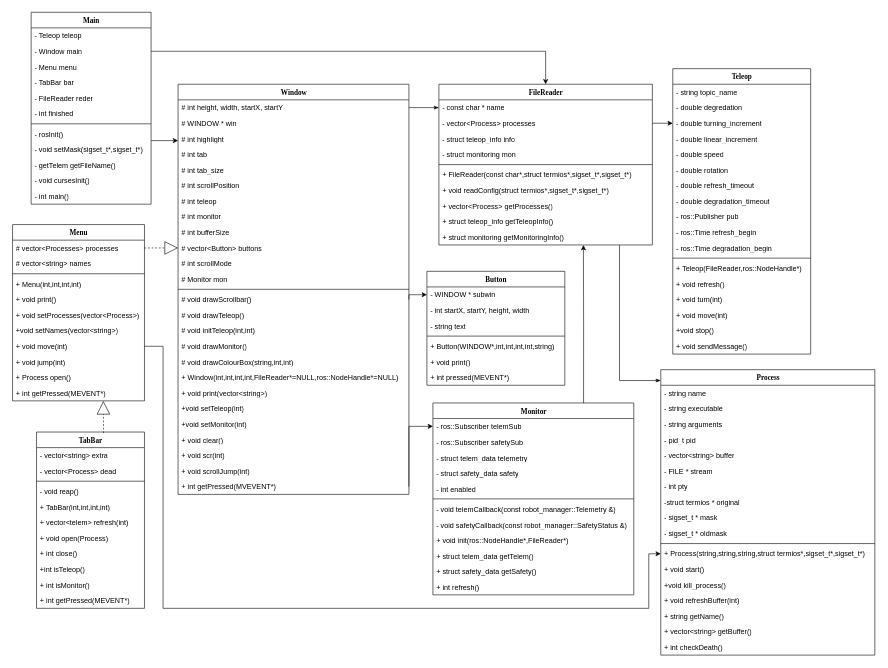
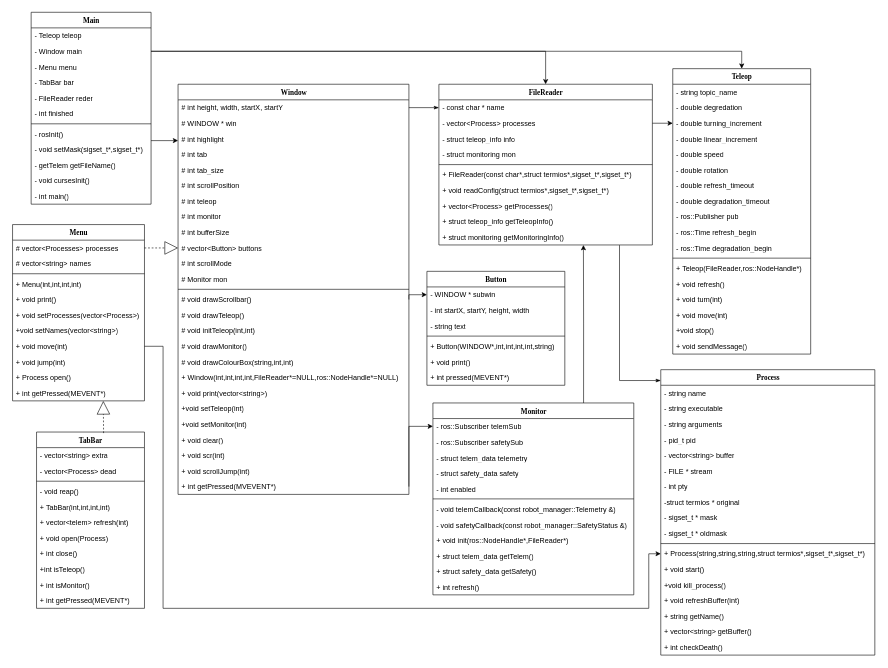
edge "- Window main" -> "Teleop": added
